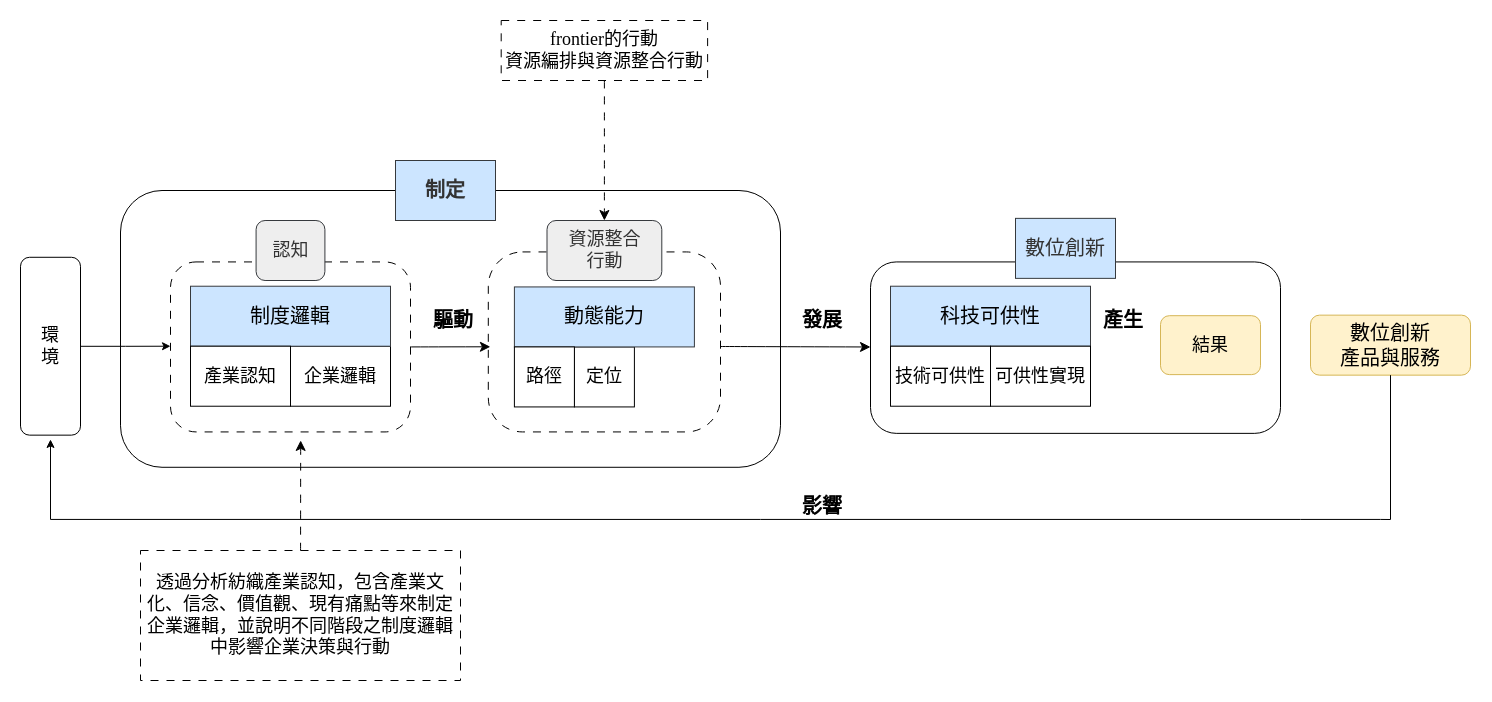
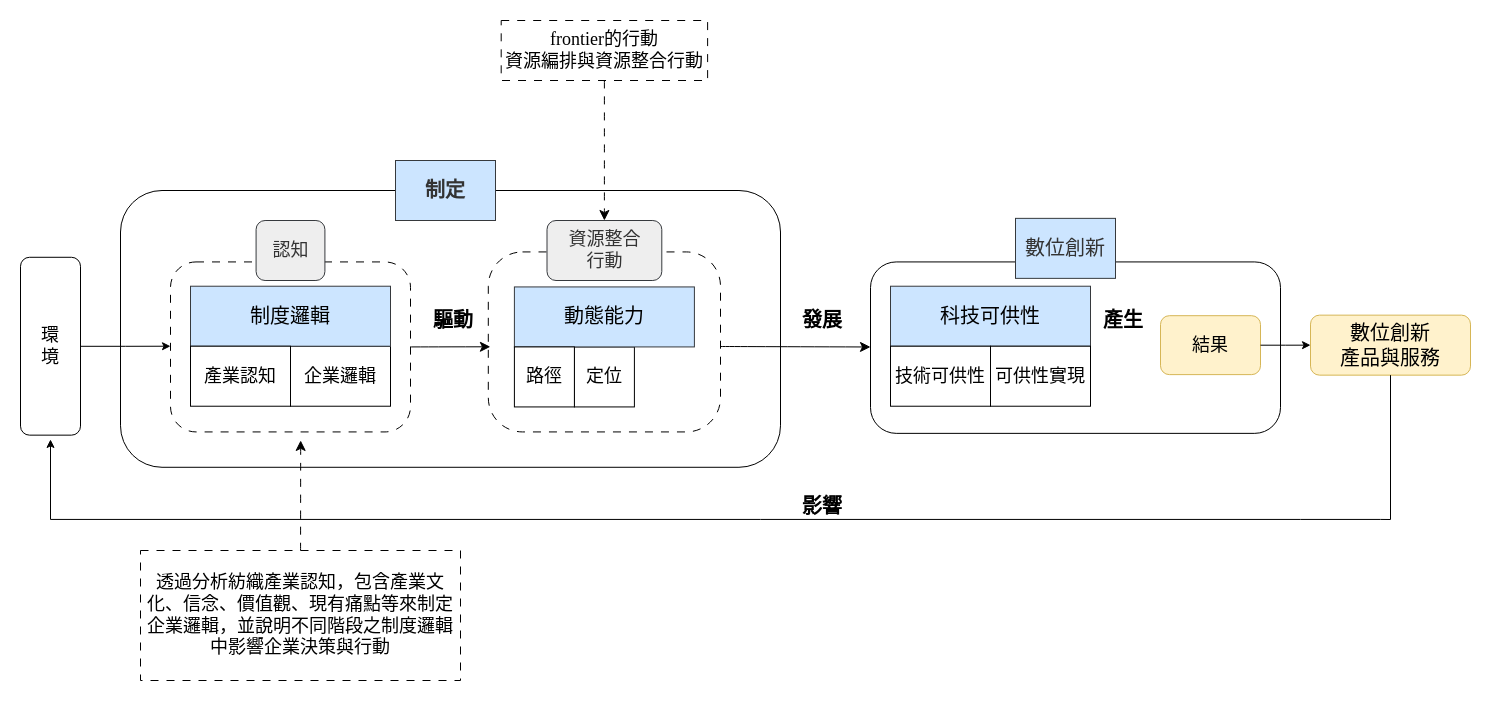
edge "結果" -> "數位創新 產品與服務": added
